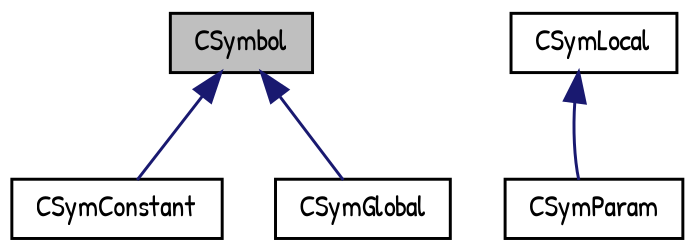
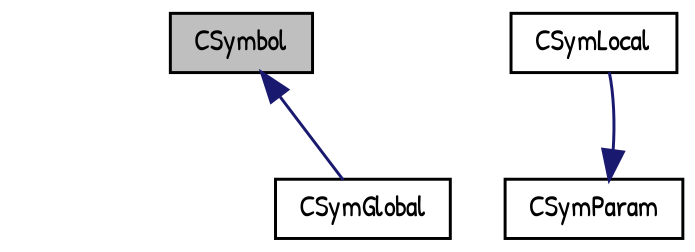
edge "CSymParam" -> "CSymLocal": reversed
node "CSymConstant": removed
